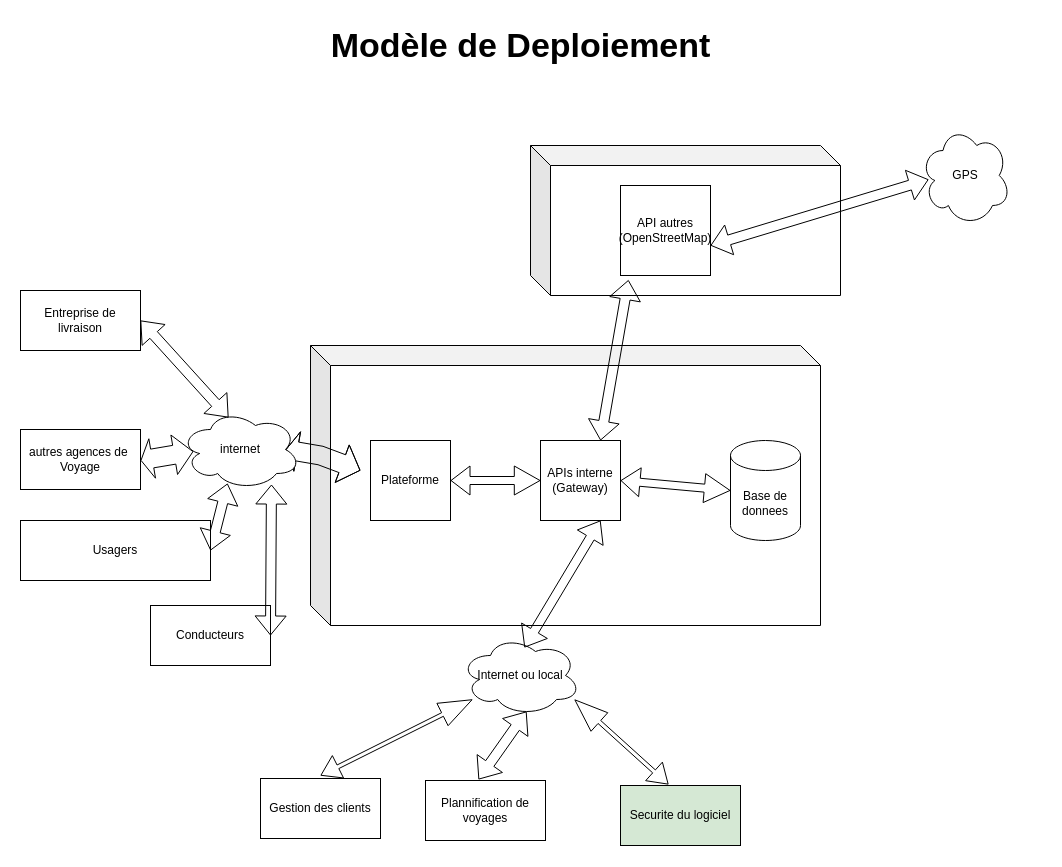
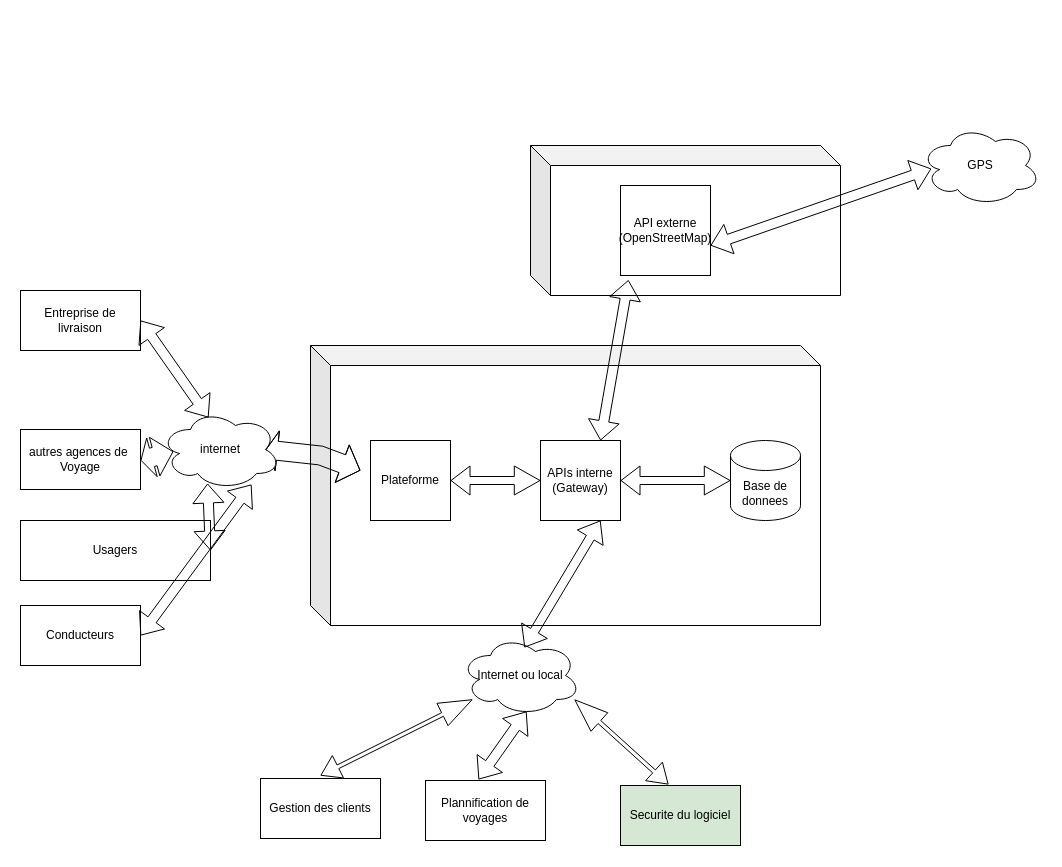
node "Modèle de Deploiement": removed
node "GPS": size 90x100 -> 120x80
node "API autres (OpenStreetMap)": label "API autres (OpenStreetMap)" -> "API externe (OpenStreetMap)"
node "internet": moved (241, 450) -> (221, 450)
node "Base de donnees": size 70x100 -> 70x80
node "Conducteurs": moved (211, 636) -> (81, 636)
